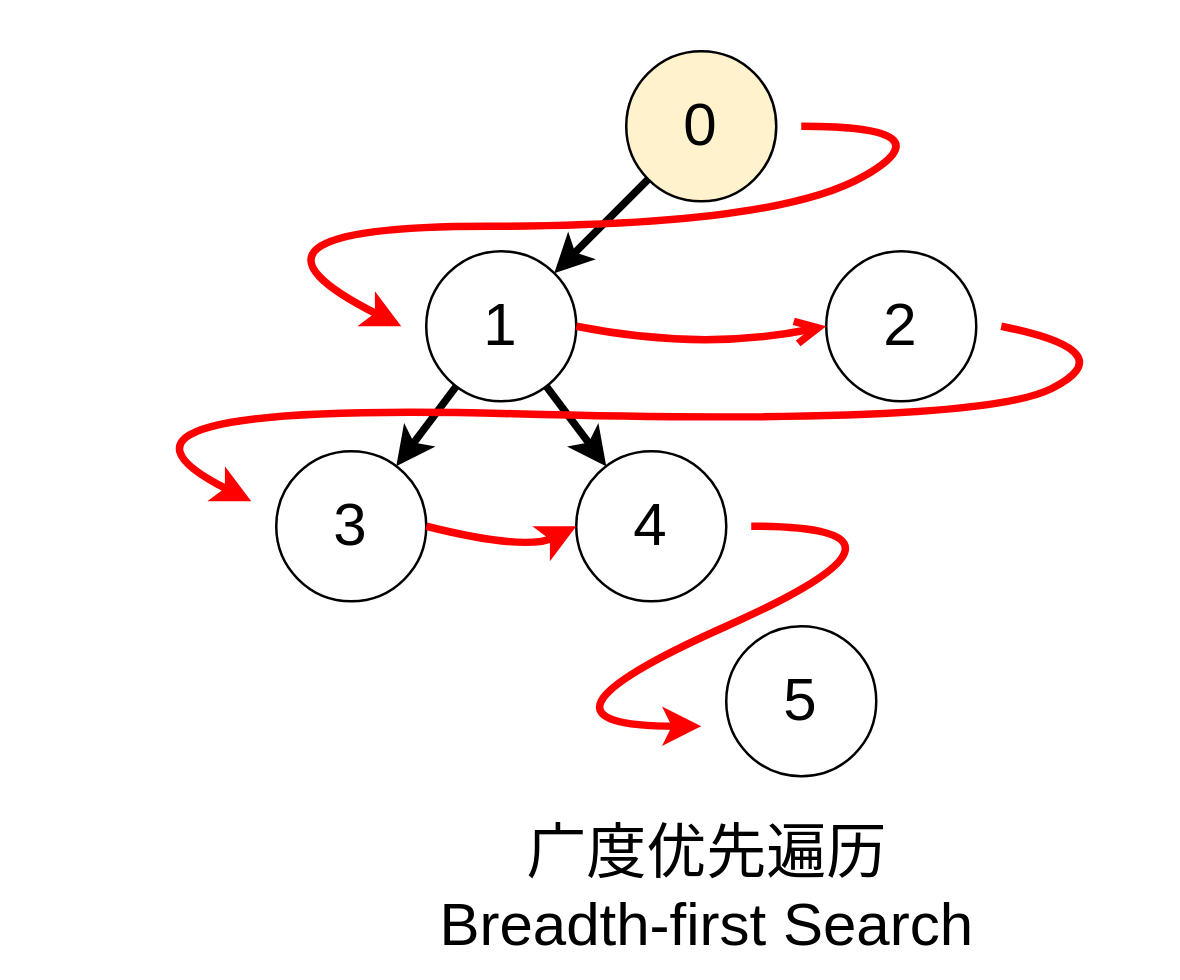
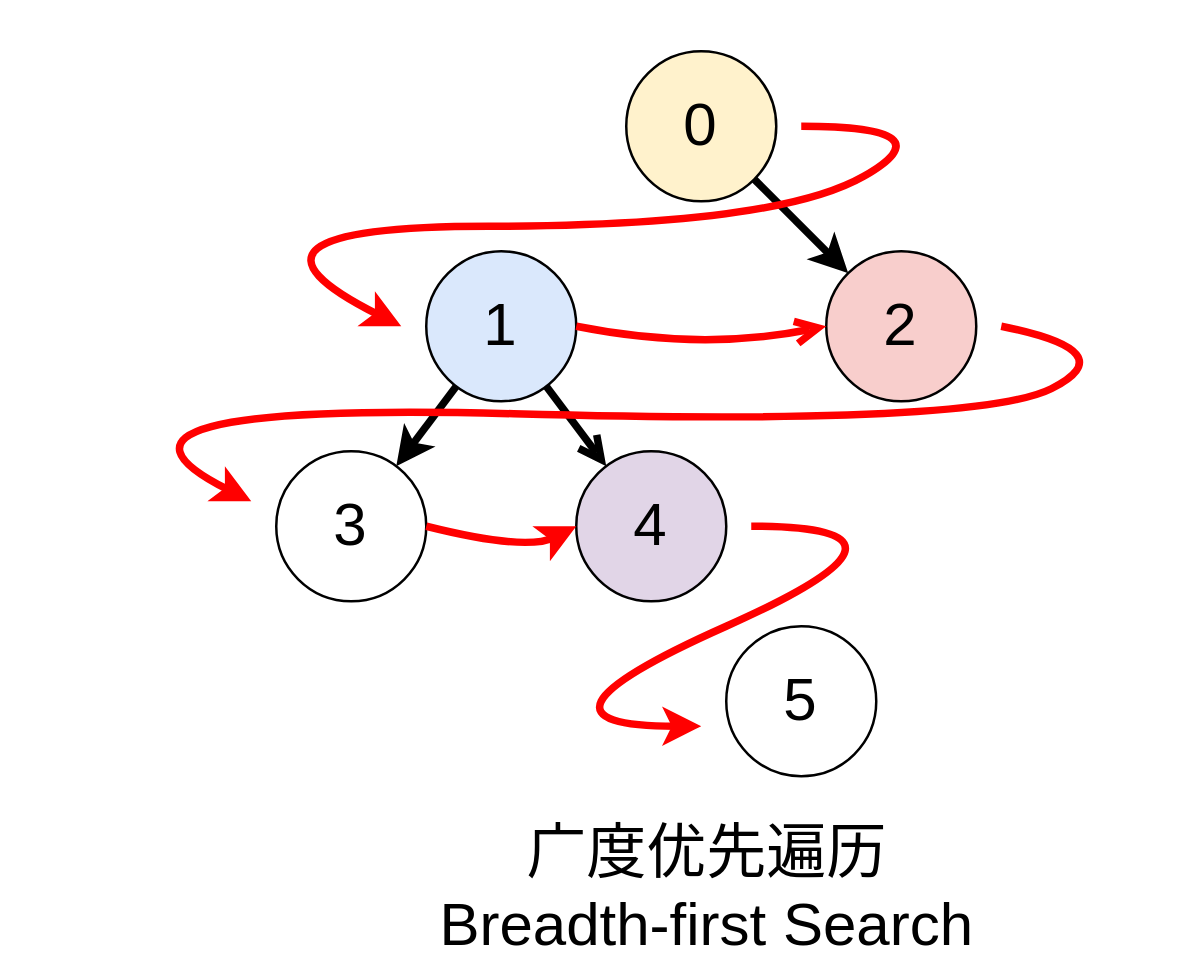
edge "0" -> "1": removed
edge "0" -> "2": added
node "1": fillcolor #ffffff -> #dae8fc
node "2": fillcolor #ffffff -> #f8cecc
edge "1" -> "4": arrowhead classic -> open
node "4": fillcolor #ffffff -> #e1d5e7
